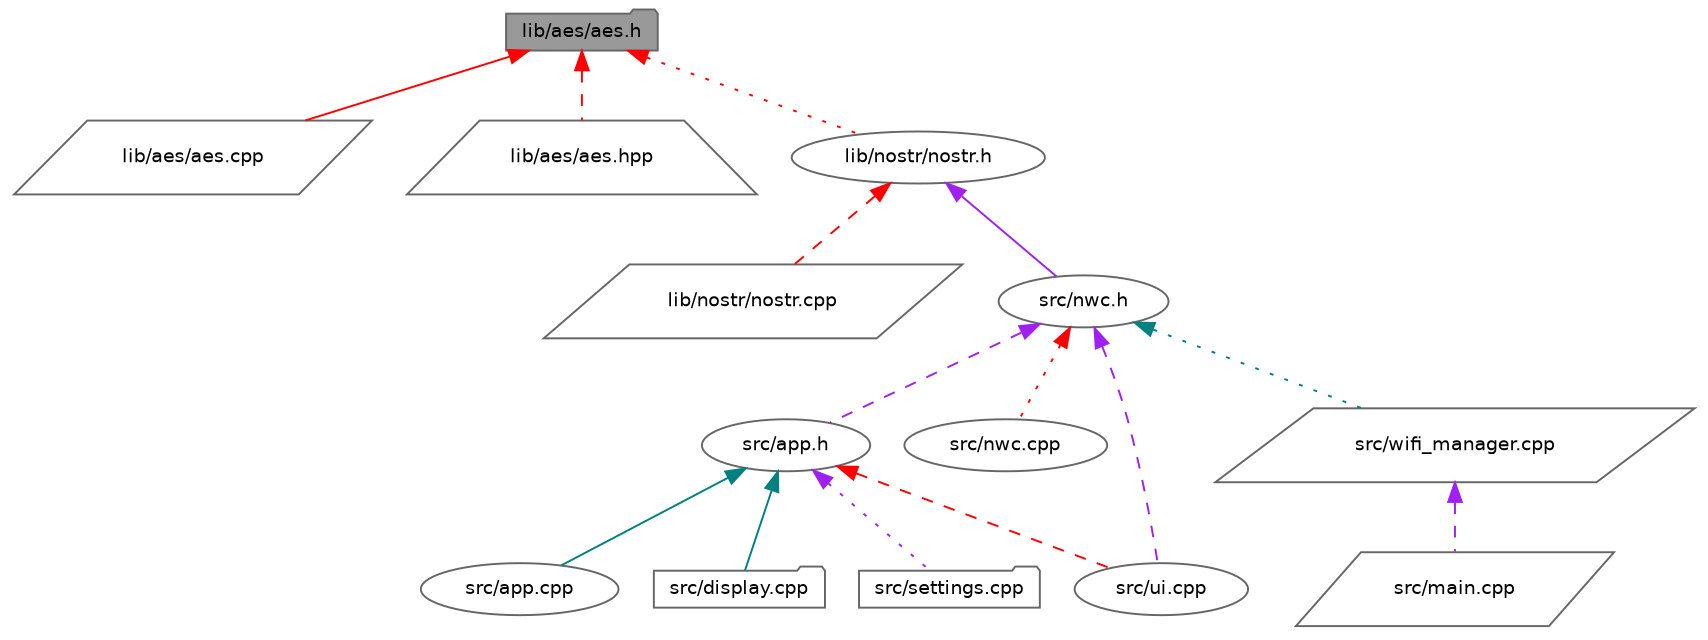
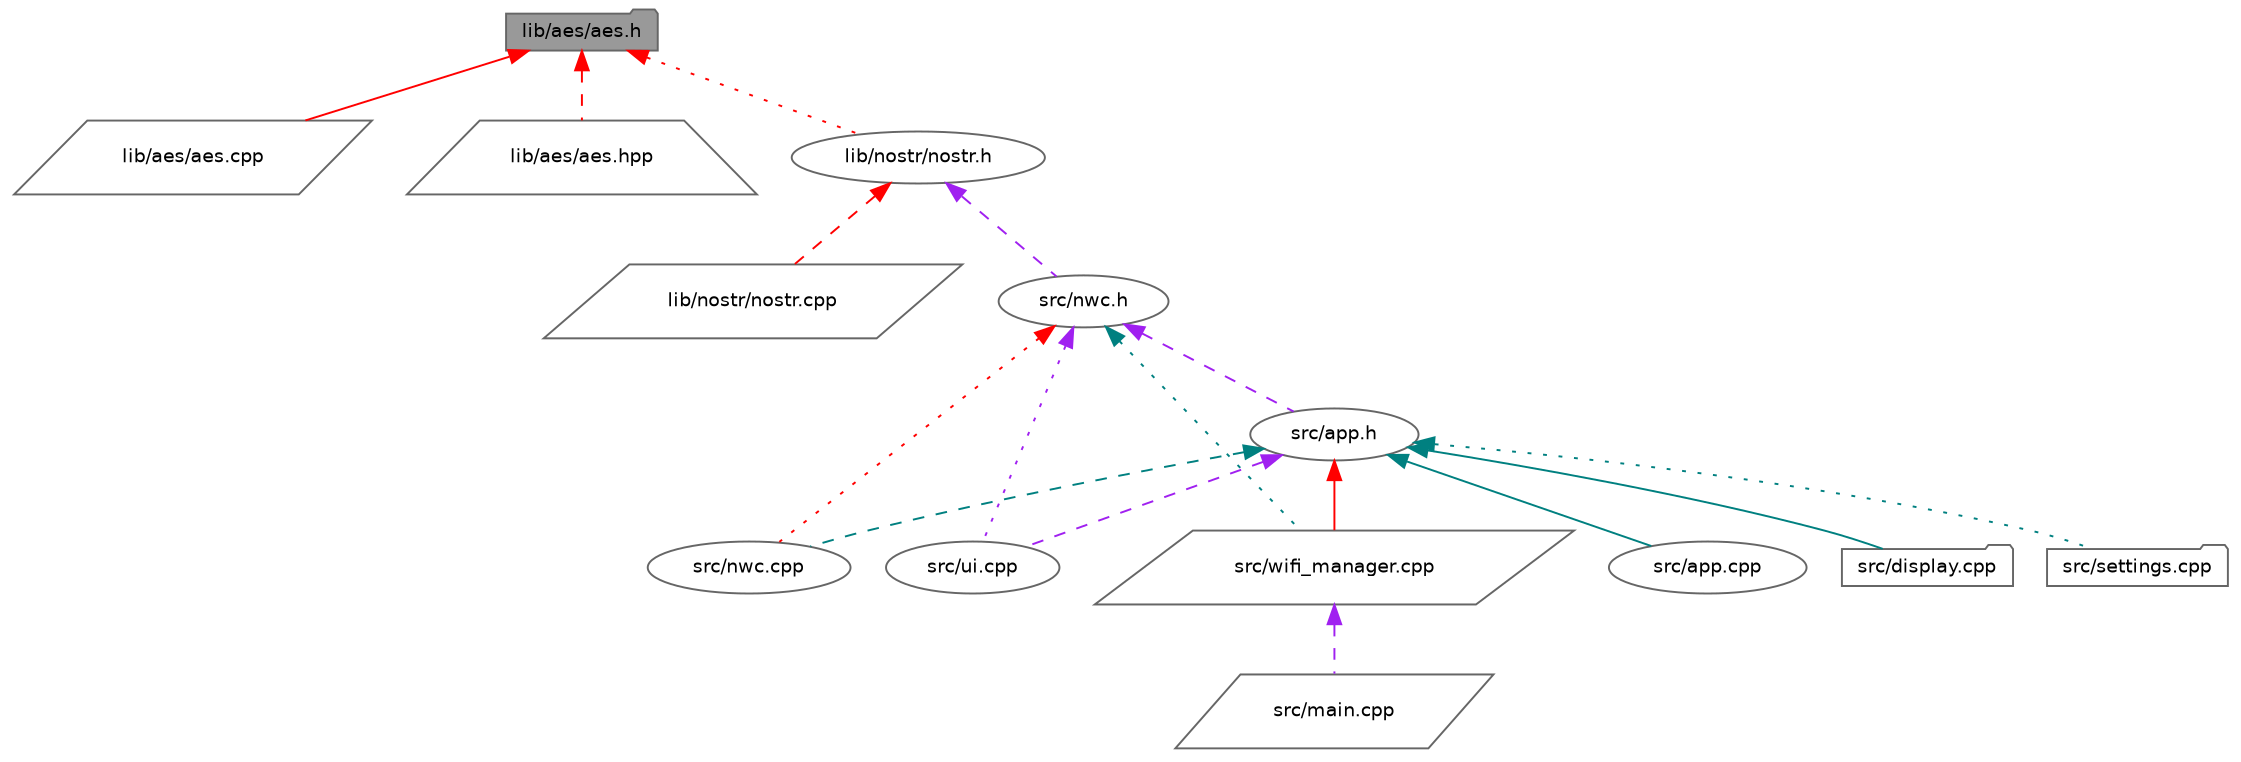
edge "src/nwc.h" -> "lib/nostr/nostr.h": style solid -> dashed
edge "src/ui.cpp" -> "src/nwc.h": style dashed -> dotted
edge "src/nwc.cpp" -> "src/app.h": added
edge "src/wifi_manager.cpp" -> "src/app.h": added
edge "src/ui.cpp" -> "src/app.h": color red -> purple
edge "src/settings.cpp" -> "src/app.h": color purple -> teal
